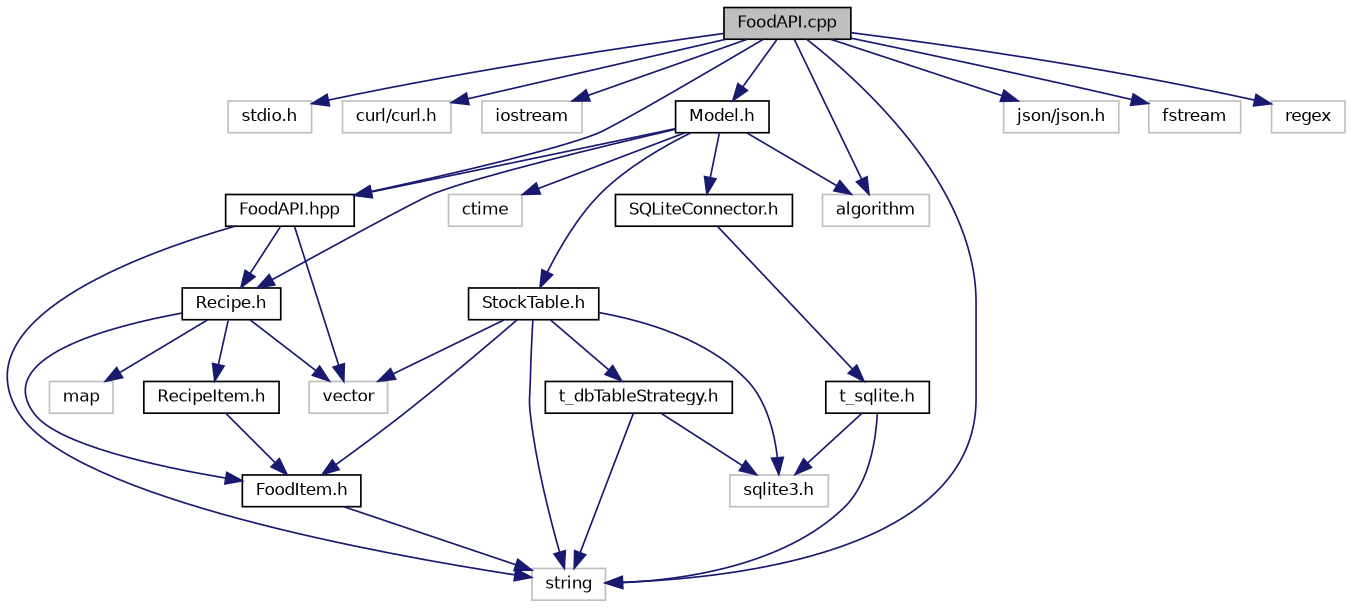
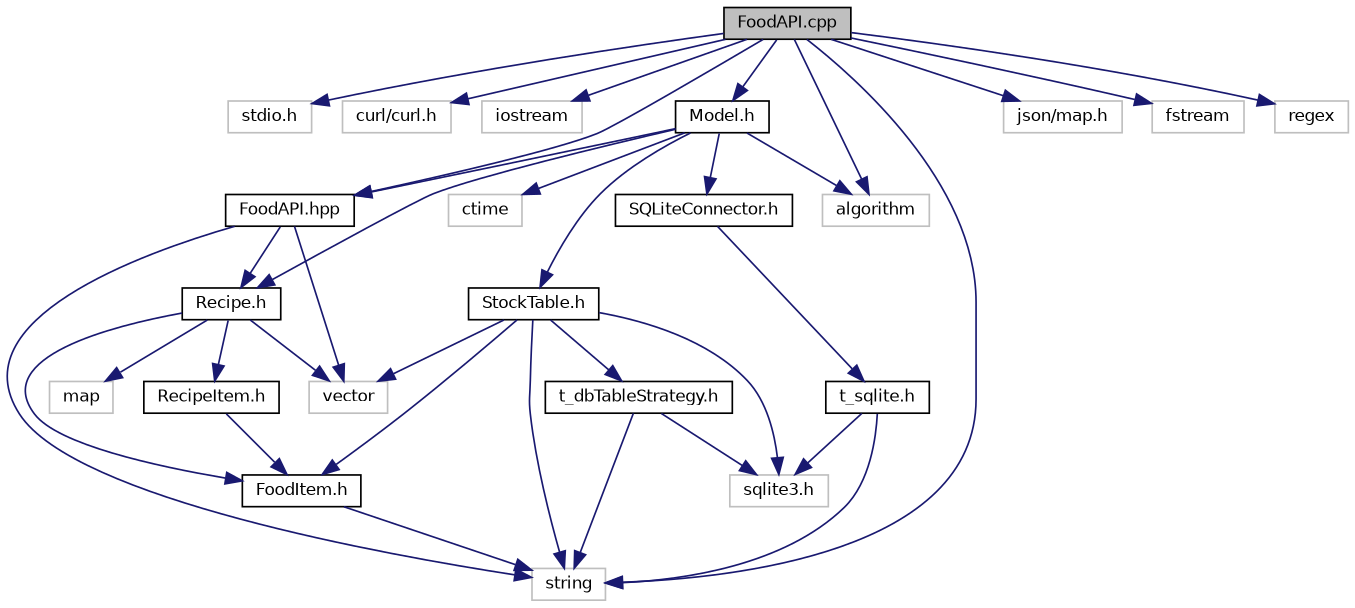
node "json/json.h": label "json/json.h" -> "json/map.h"
